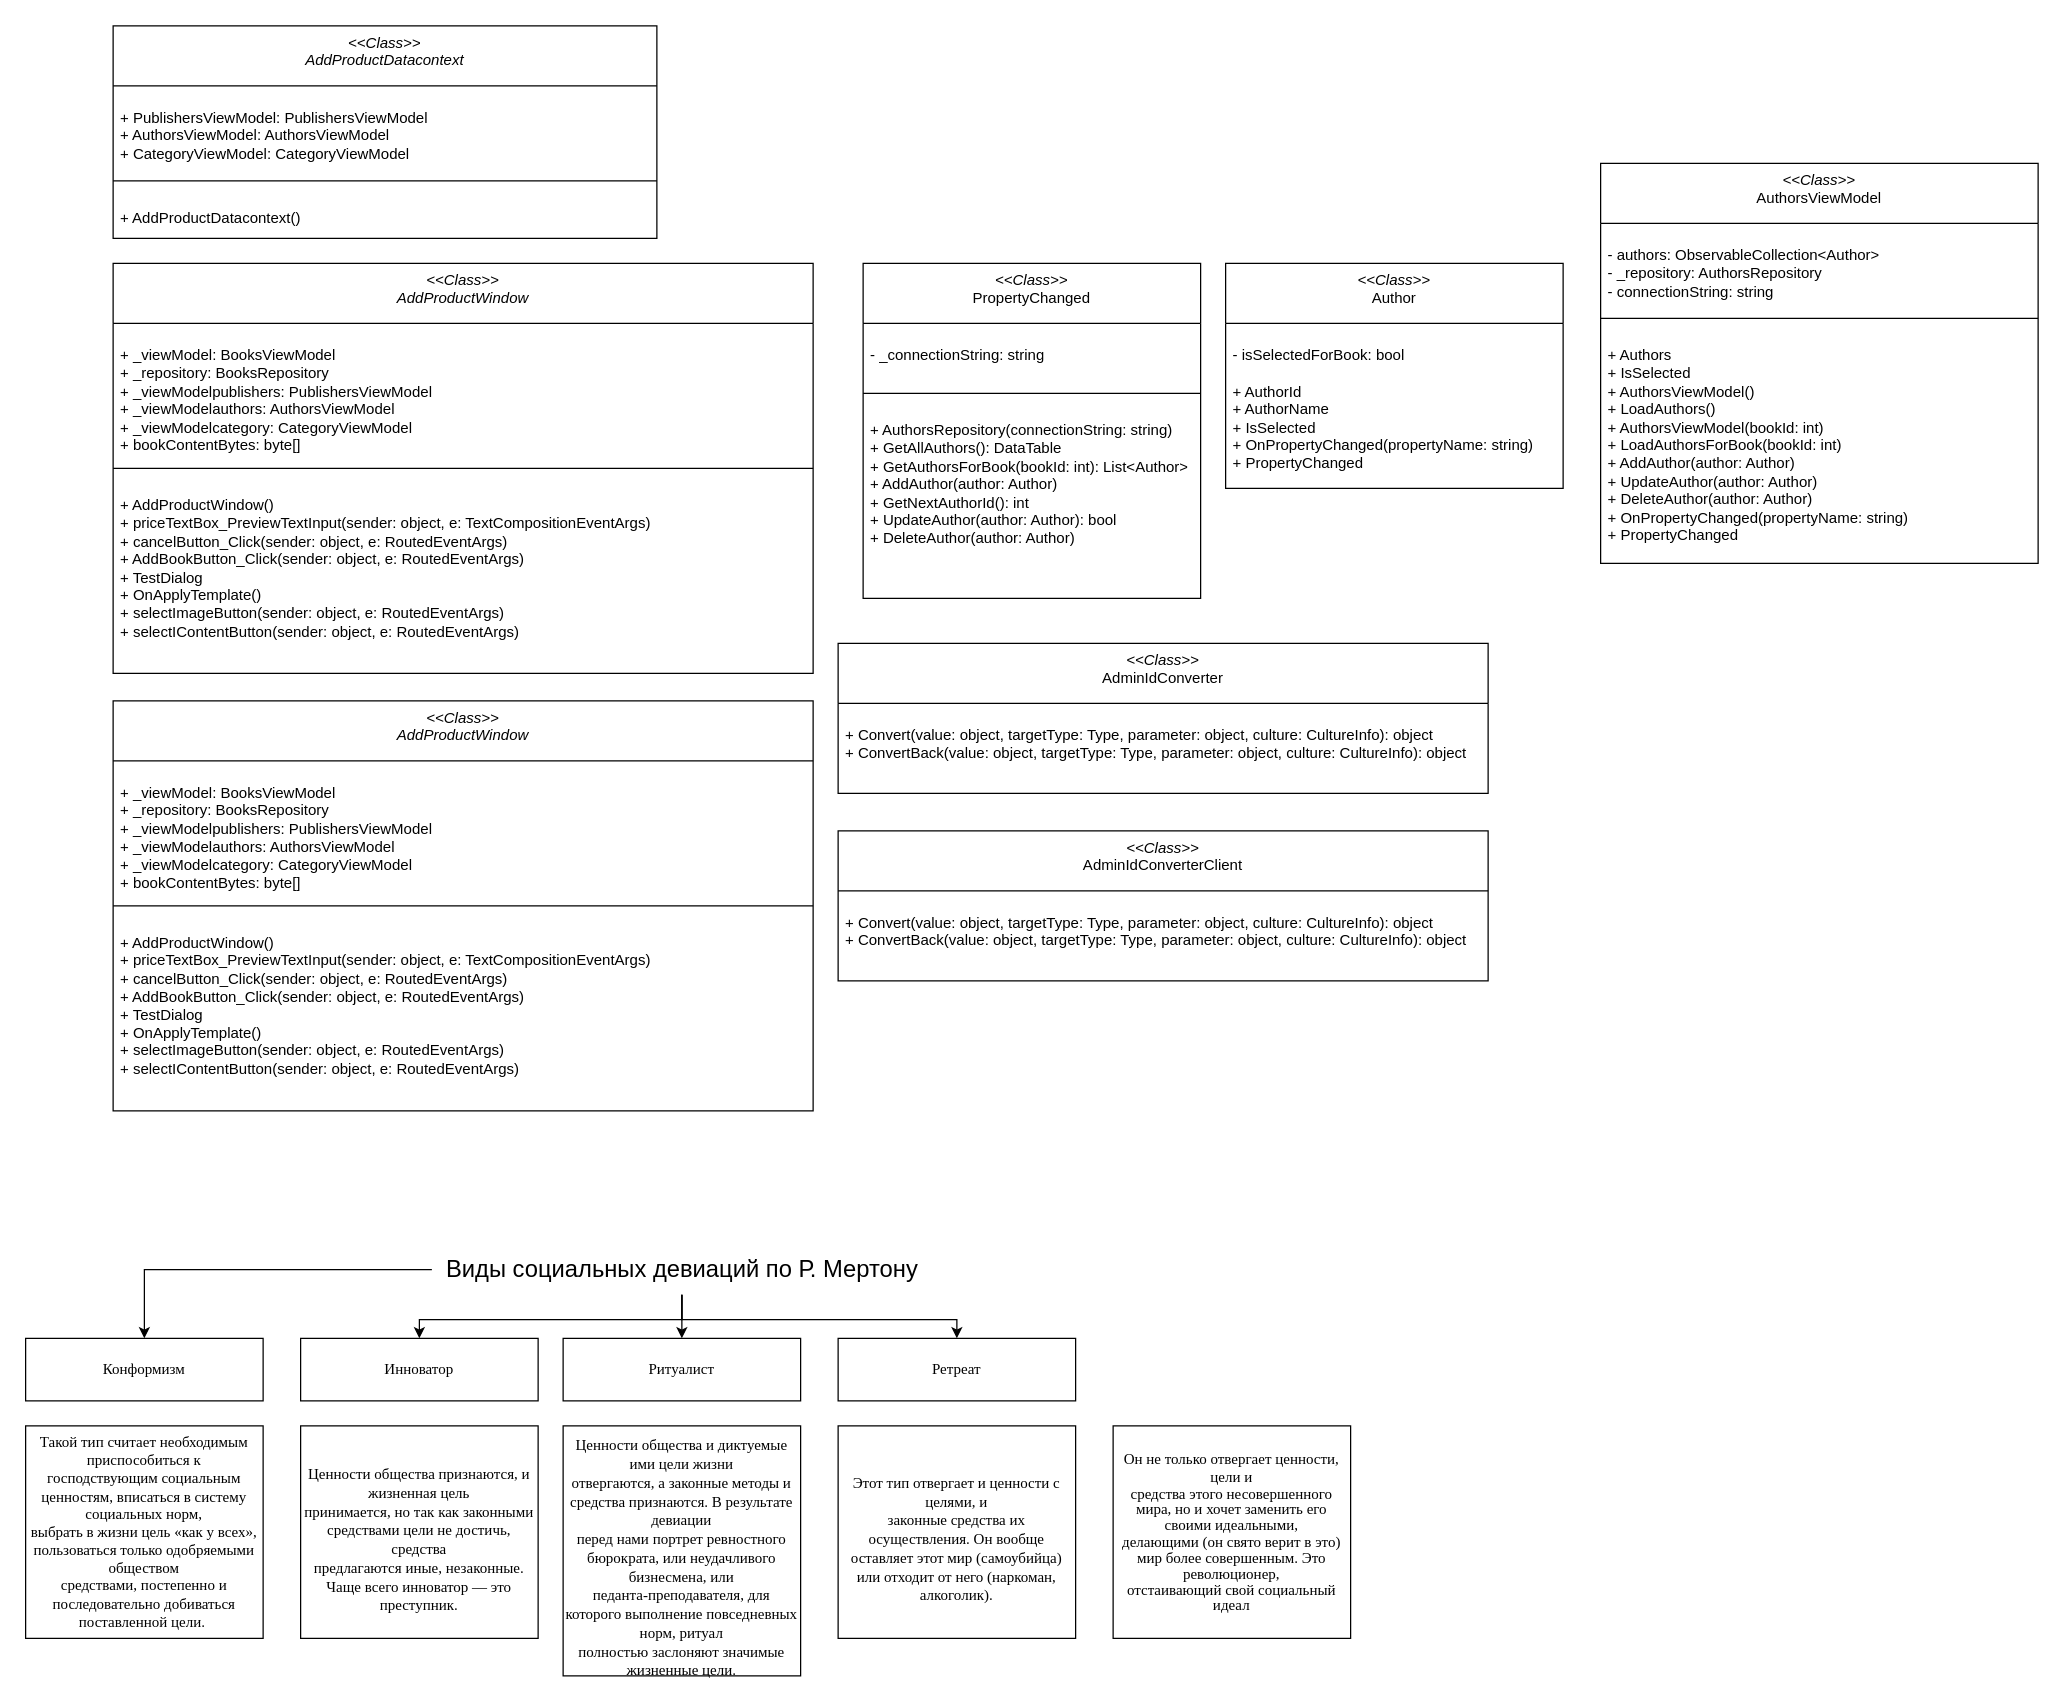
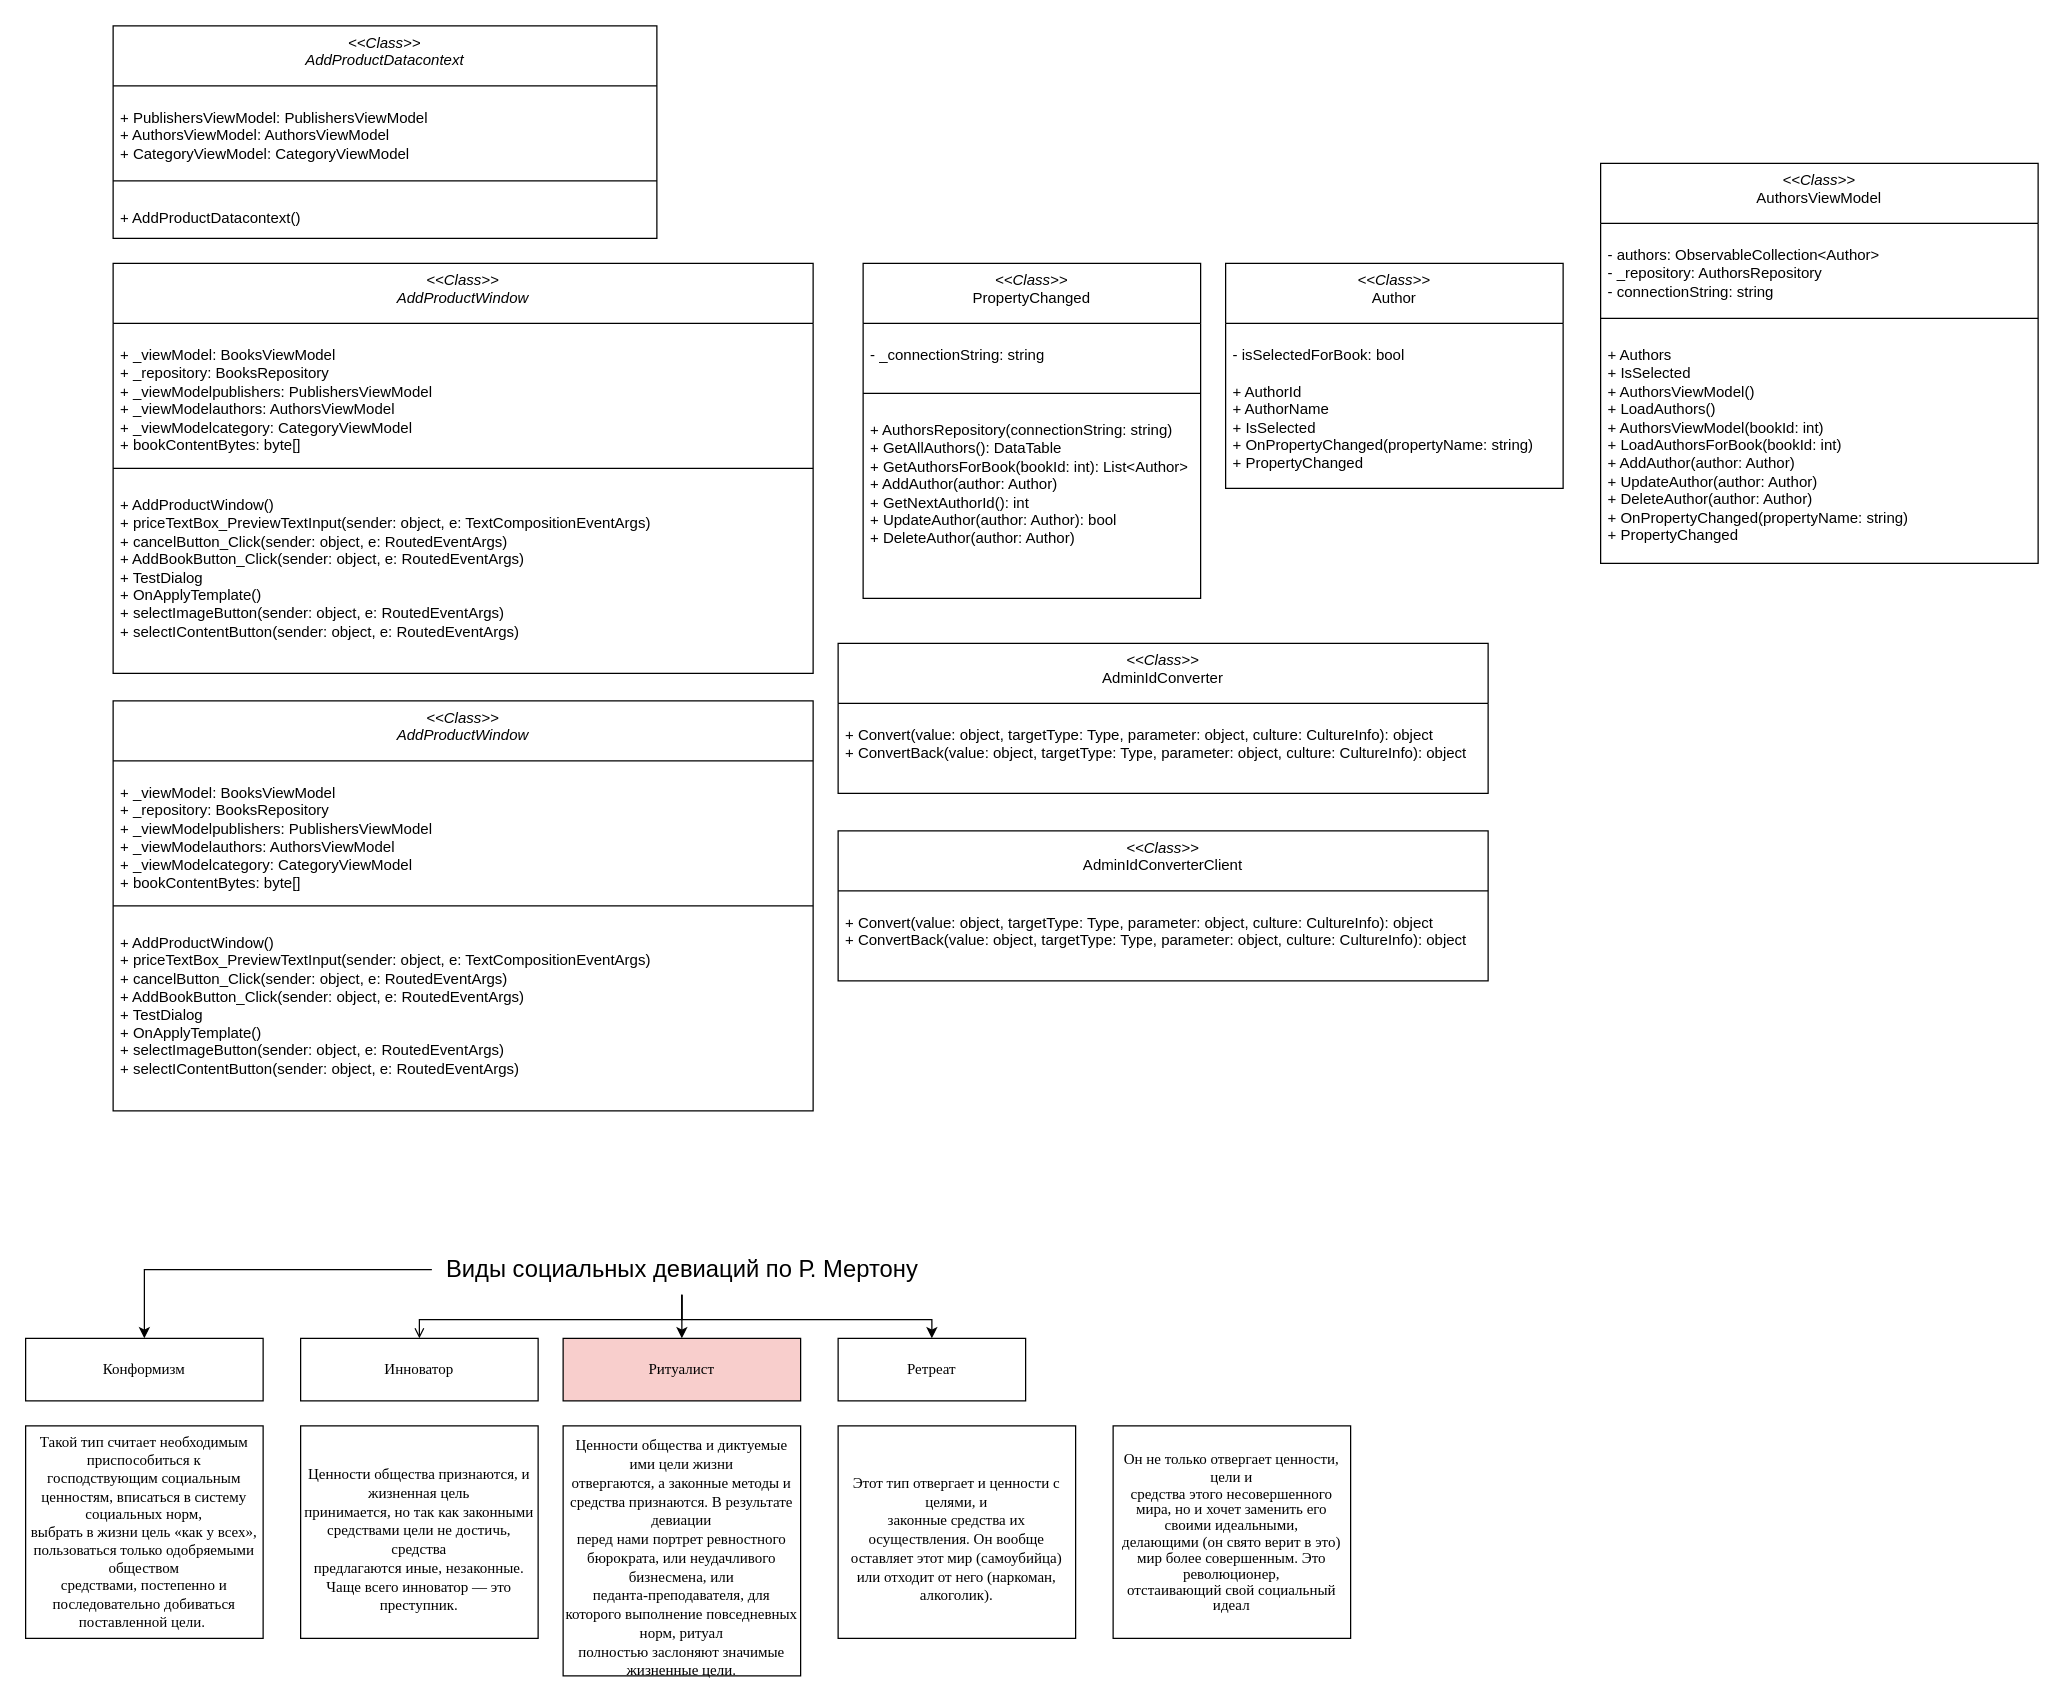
edge "Виды социальных девиаций по Р. Мертону" -> "Инноватор": arrowhead classic -> open
node "Ритуалист": fillcolor #ffffff -> #f8cecc
node "Ретреат": size 238x63 -> 188x63
